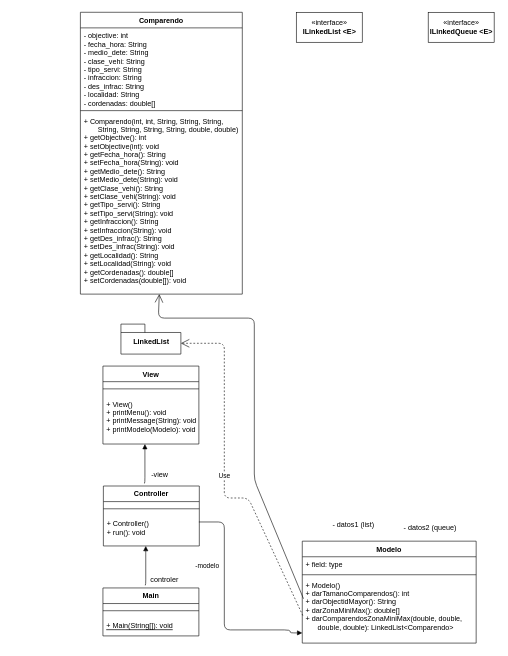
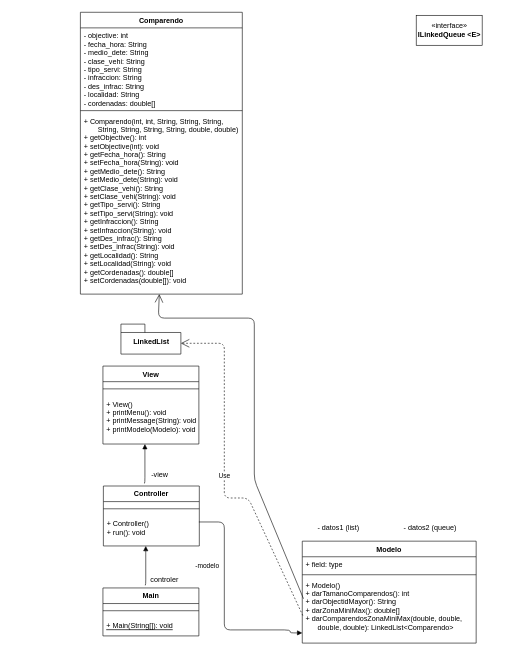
node "«interface» ILinkedList <E>": removed
node "«interface» ILinkedQueue <E>": moved (461, 27) -> (449, 30)
node "- datos1 (list)": moved (353, 525) -> (338, 528)
